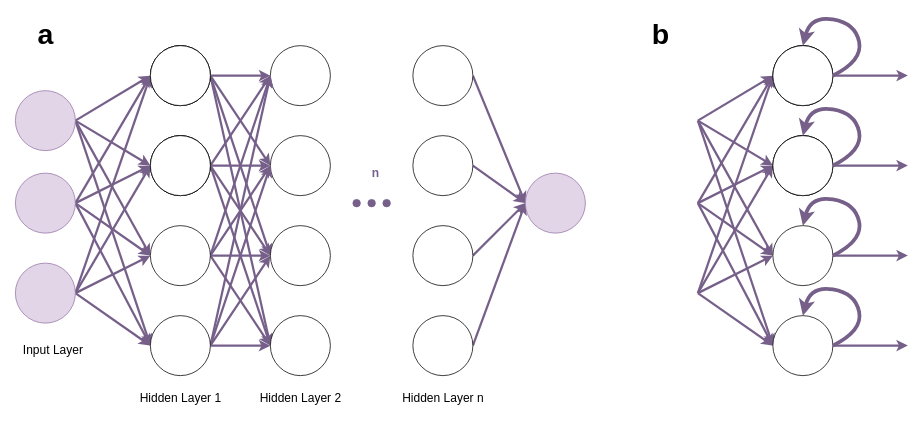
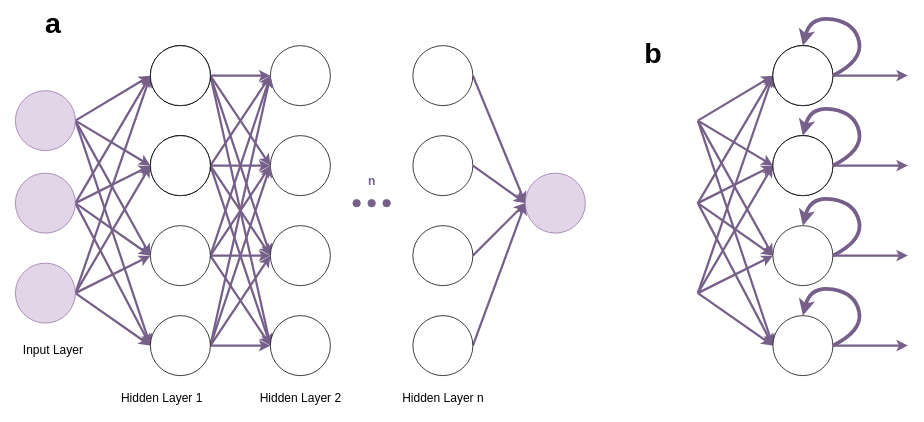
node "a": moved (45, 34) -> (53, 23)
node "b": moved (660, 34) -> (653, 53)
node "n": moved (375, 173) -> (372, 180)
node "Hidden Layer 1": moved (180, 398) -> (162, 398)
